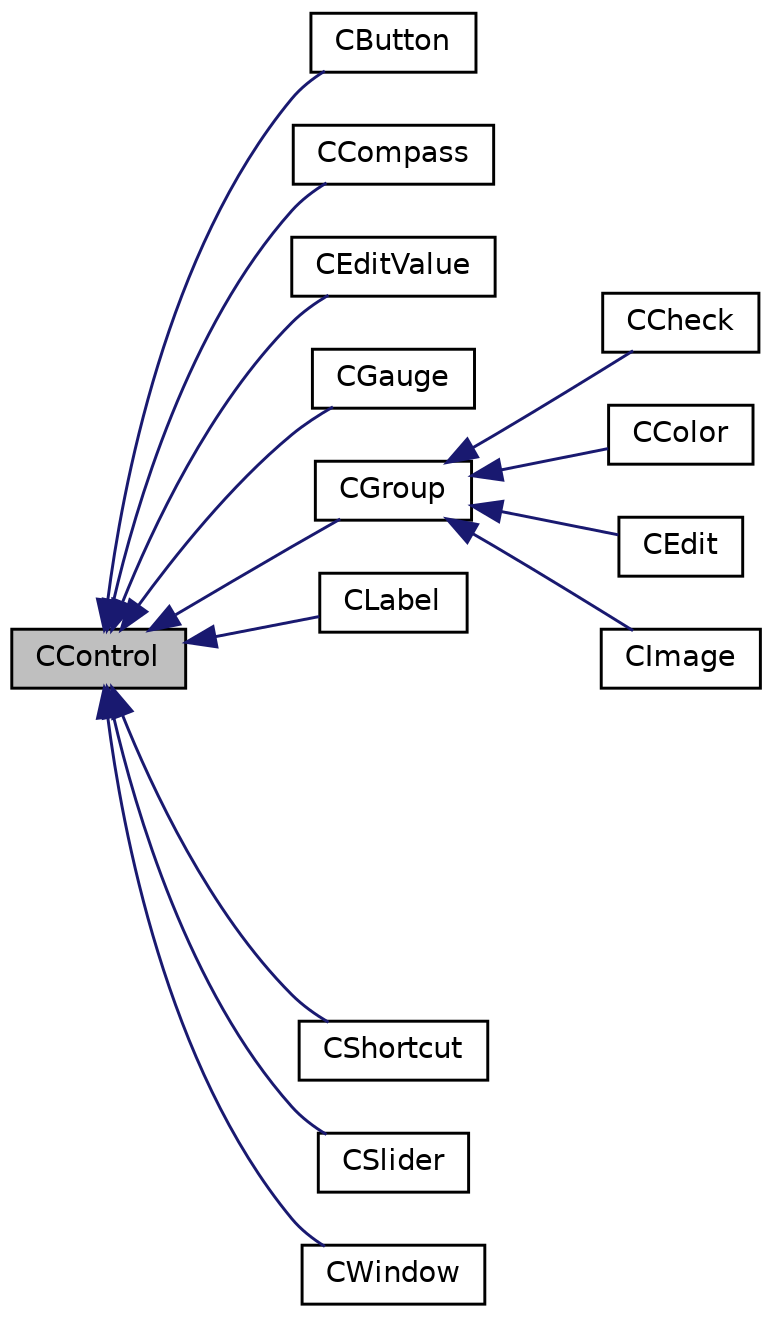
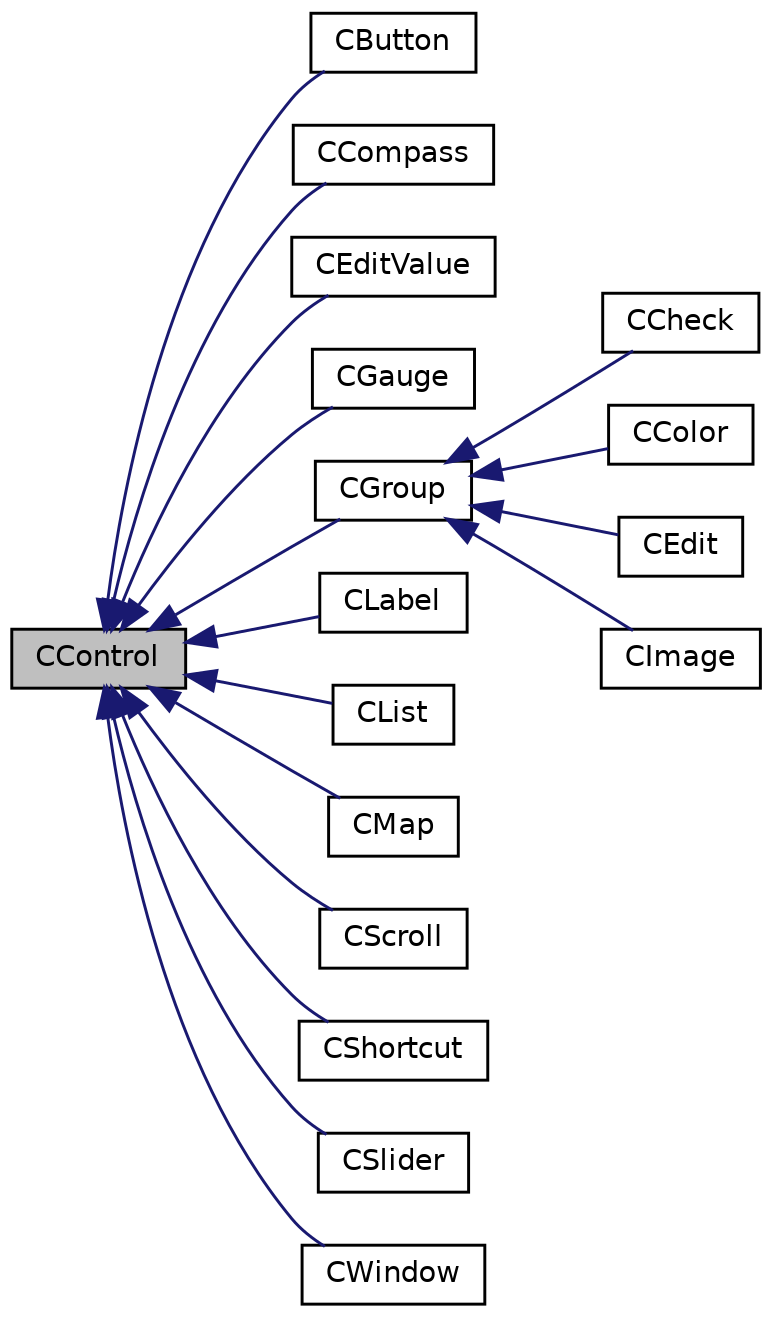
node "CList": added
node "CMap": added
node "CScroll": added
